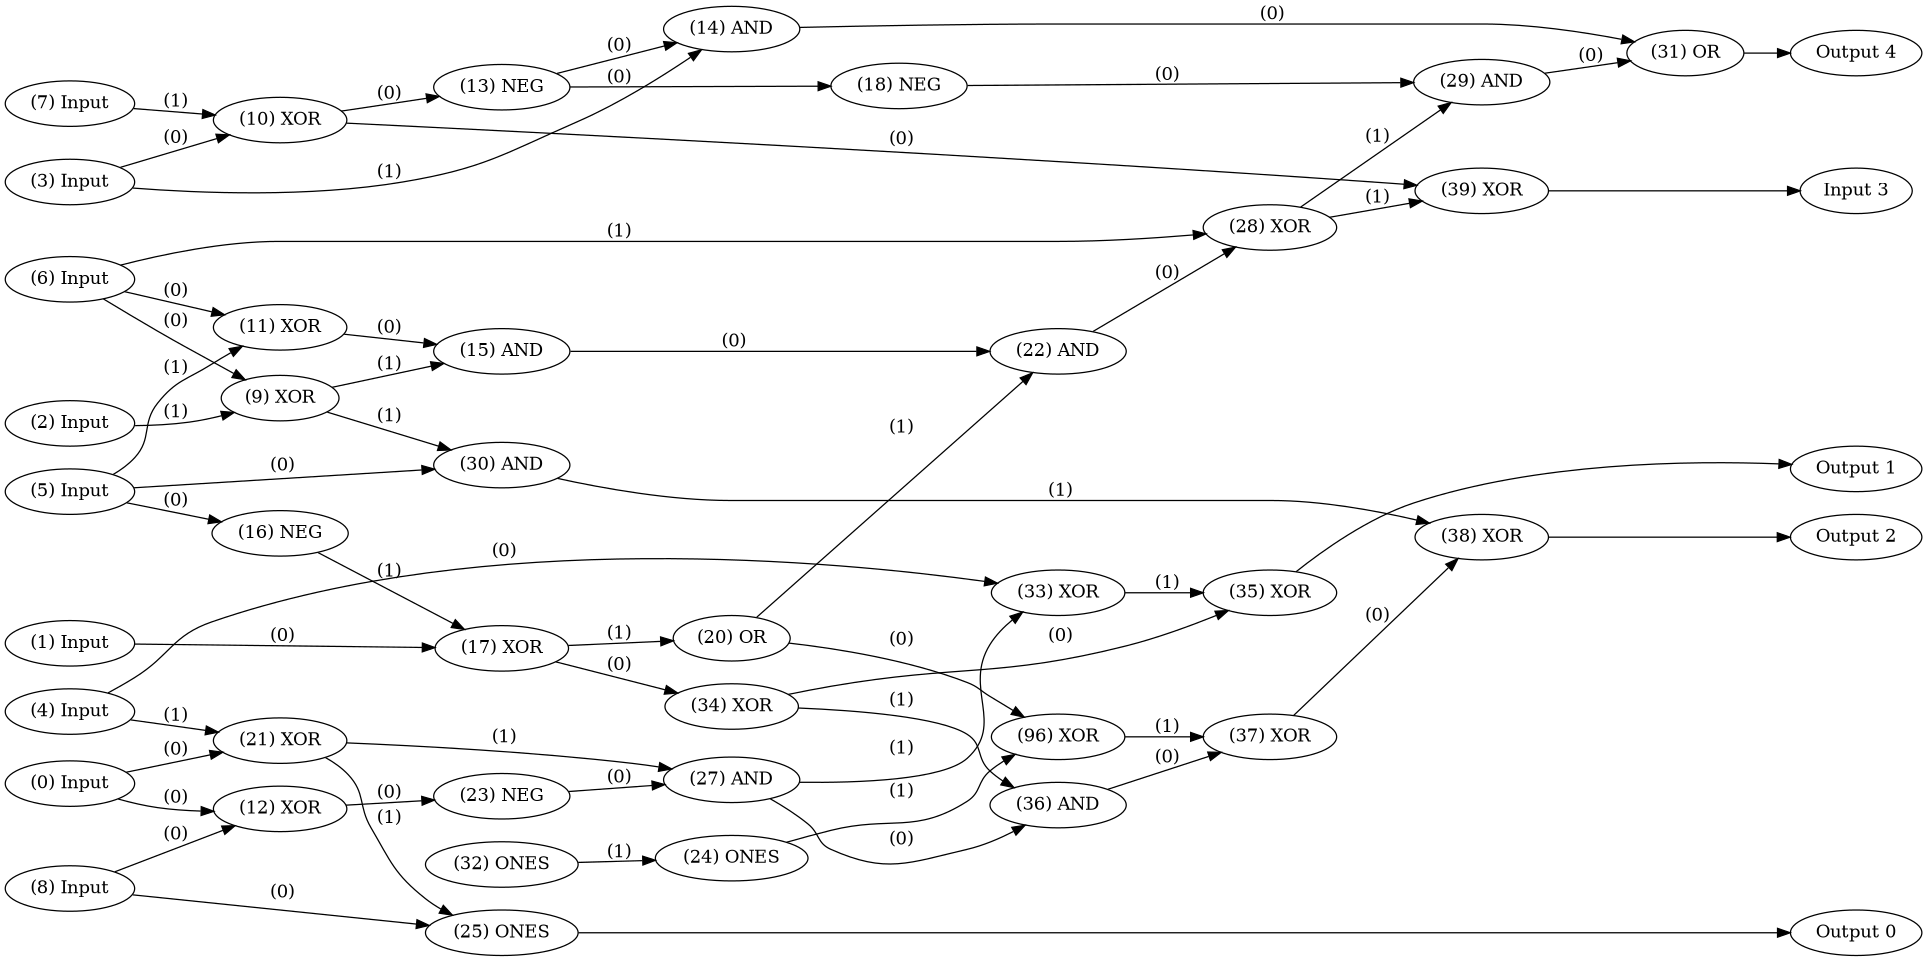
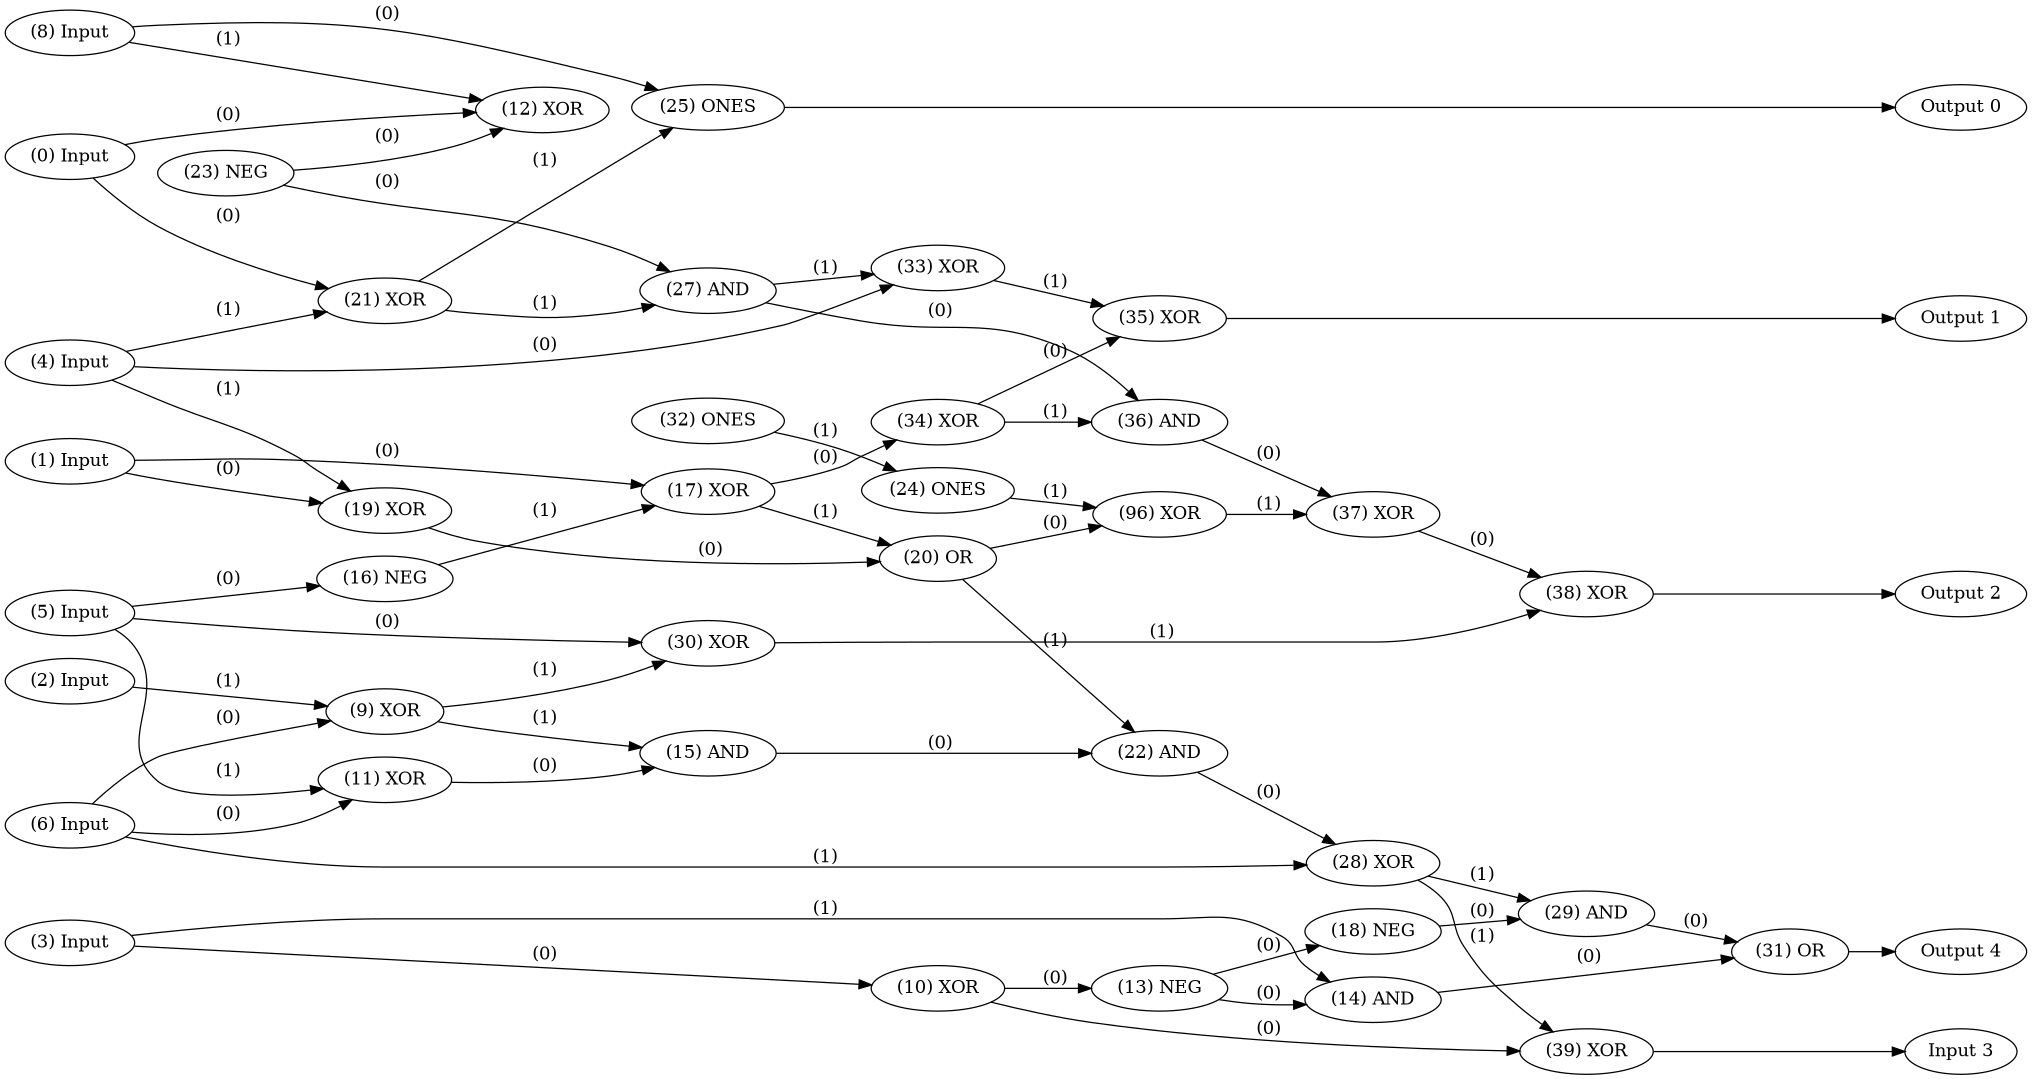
node "(7) Input": removed
node "(30) AND": label "(30) AND" -> "(30) XOR"
node "(19) XOR": added
edge "(12) XOR" -> "(23) NEG": reversed
edge "(8) Input" -> "(12) XOR": label " (0)" -> " (1)"
